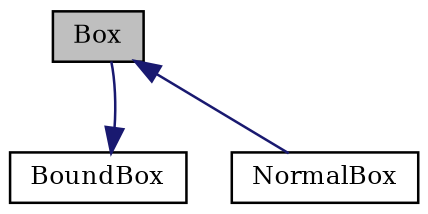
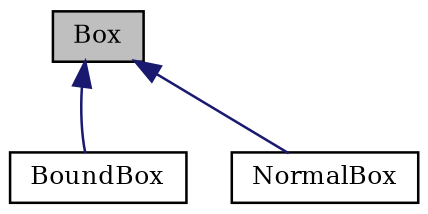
edge "Box" -> "BoundBox": reversed
